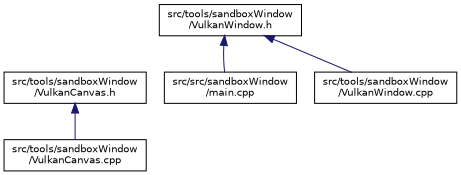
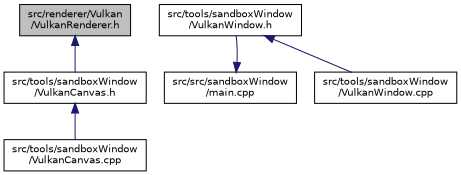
node "src/renderer/Vulkan /VulkanRenderer.h": added
edge "src/src/sandboxWindow /main.cpp" -> "src/tools/sandboxWindow /VulkanWindow.h": reversed
